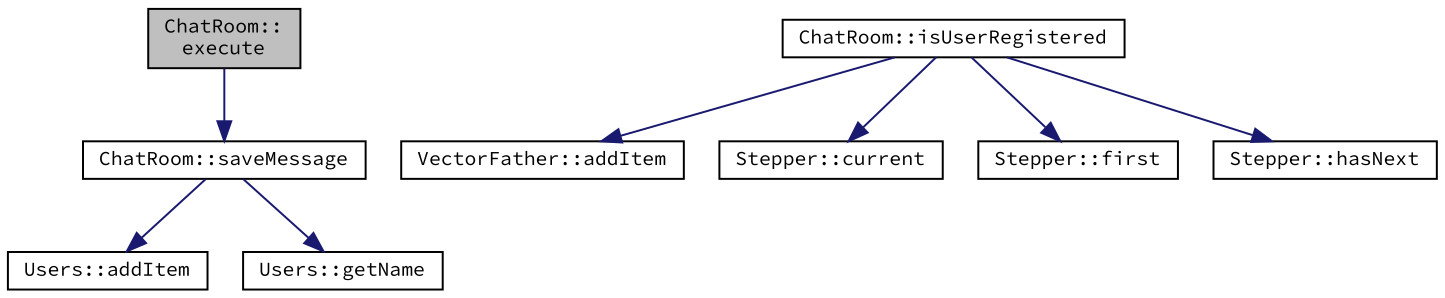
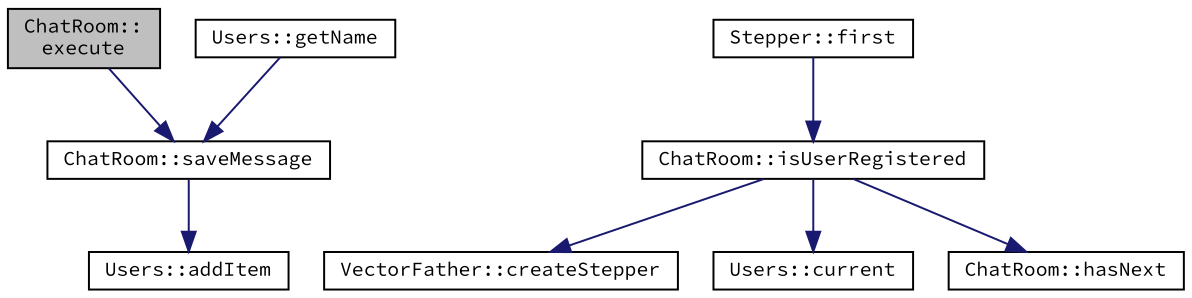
edge "ChatRoom::isUserRegistered" -> "Stepper::first": reversed
node "VectorFather::addItem": label "VectorFather::addItem" -> "VectorFather::createStepper"
node "Stepper::current": label "Stepper::current" -> "Users::current"
node "Stepper::hasNext": label "Stepper::hasNext" -> "ChatRoom::hasNext"
edge "ChatRoom::saveMessage" -> "Users::getName": reversed
